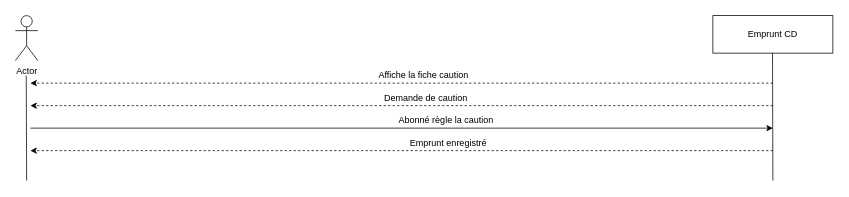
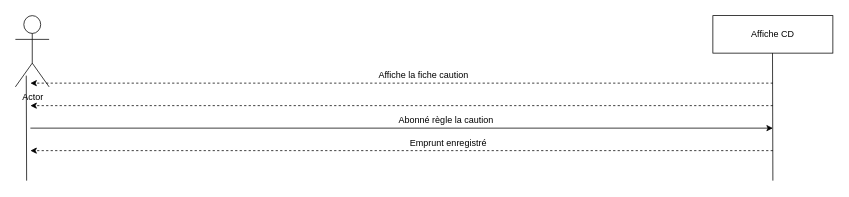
node "Emprunt CD": label "Emprunt CD" -> "Affiche CD"
node "Actor": size 23x45 -> 34x71
node "Demande de caution": removed
